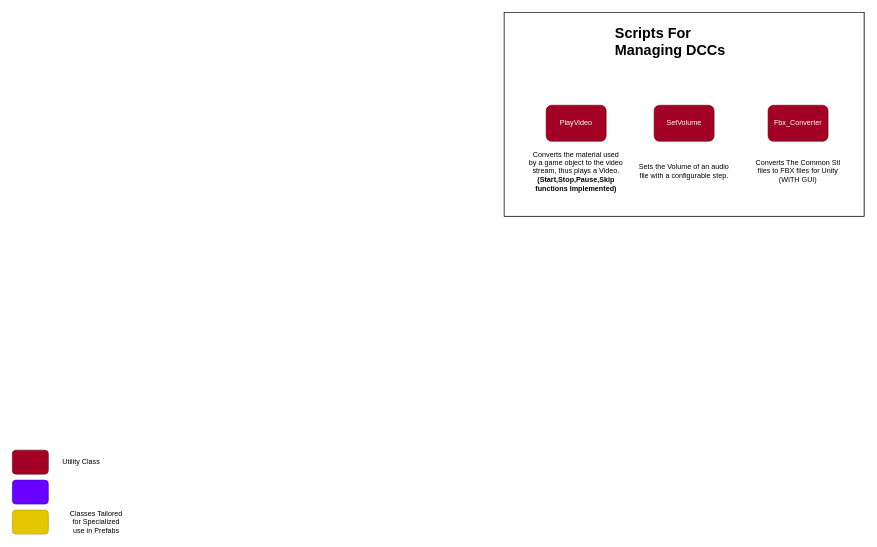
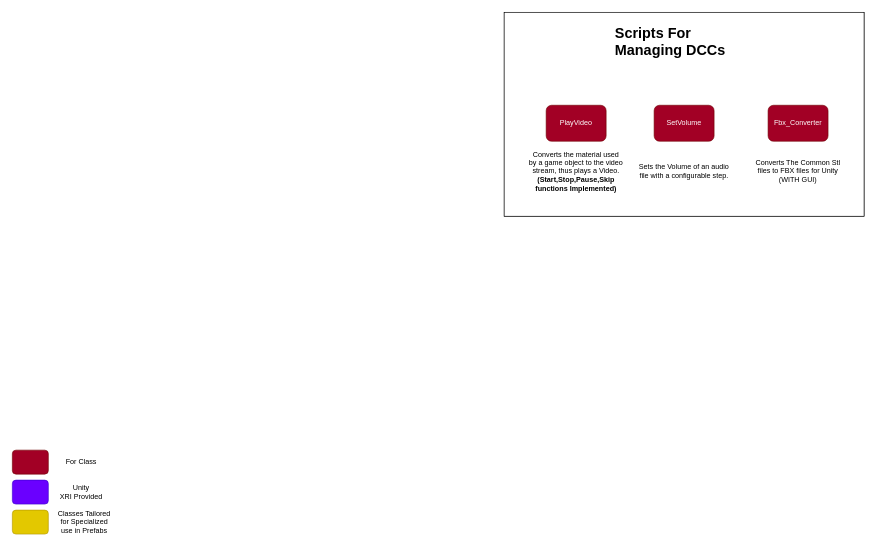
node "Utility Class": label "Utility Class" -> "For Class"
node "Unity XRI Provided": added
node "Classes Tailored for Specialized use in Prefabs": moved (96, 522) -> (84, 522)
